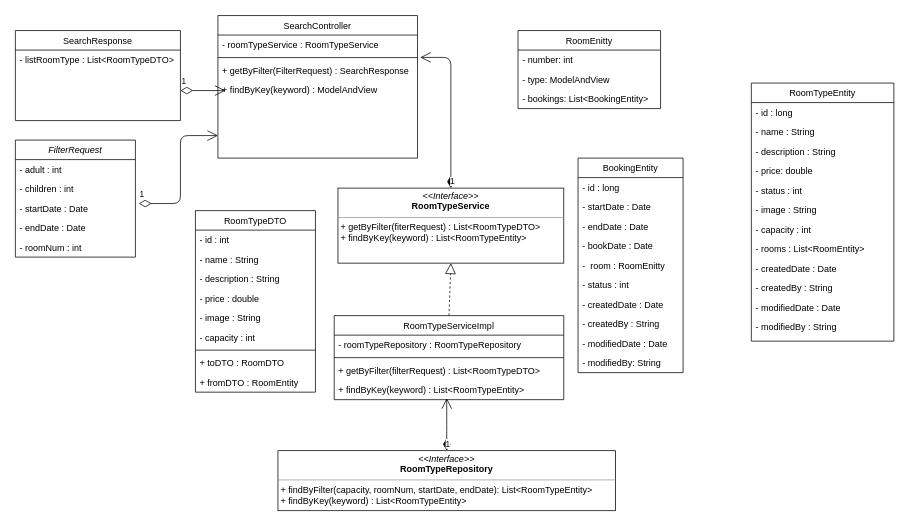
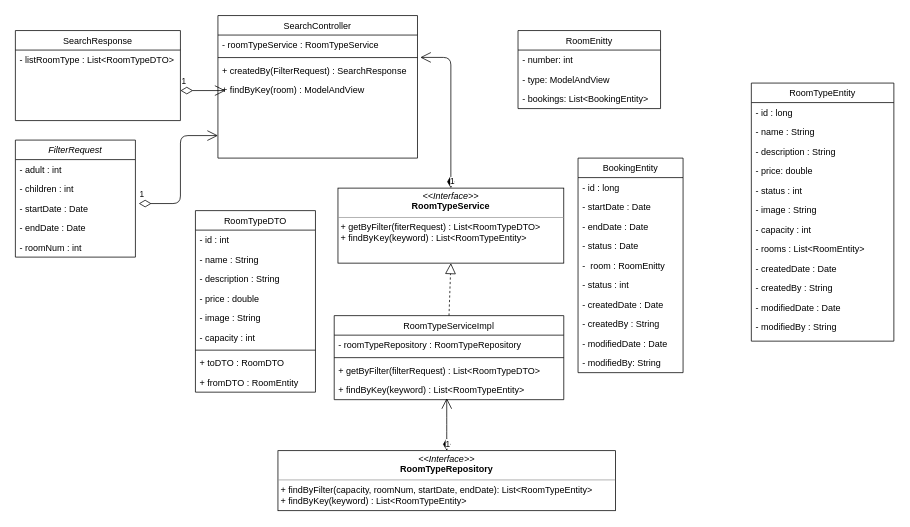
node "+ getByFilter(FilterRequest) : SearchResponse": label "+ getByFilter(FilterRequest) : SearchResponse" -> "+ createdBy(FilterRequest) : SearchResponse"
node "+ findByKey(keyword) : ModelAndView": label "+ findByKey(keyword) : ModelAndView" -> "+ findByKey(room) : ModelAndView"
node "- bookDate : Date": label "- bookDate : Date" -> "- status : Date"
